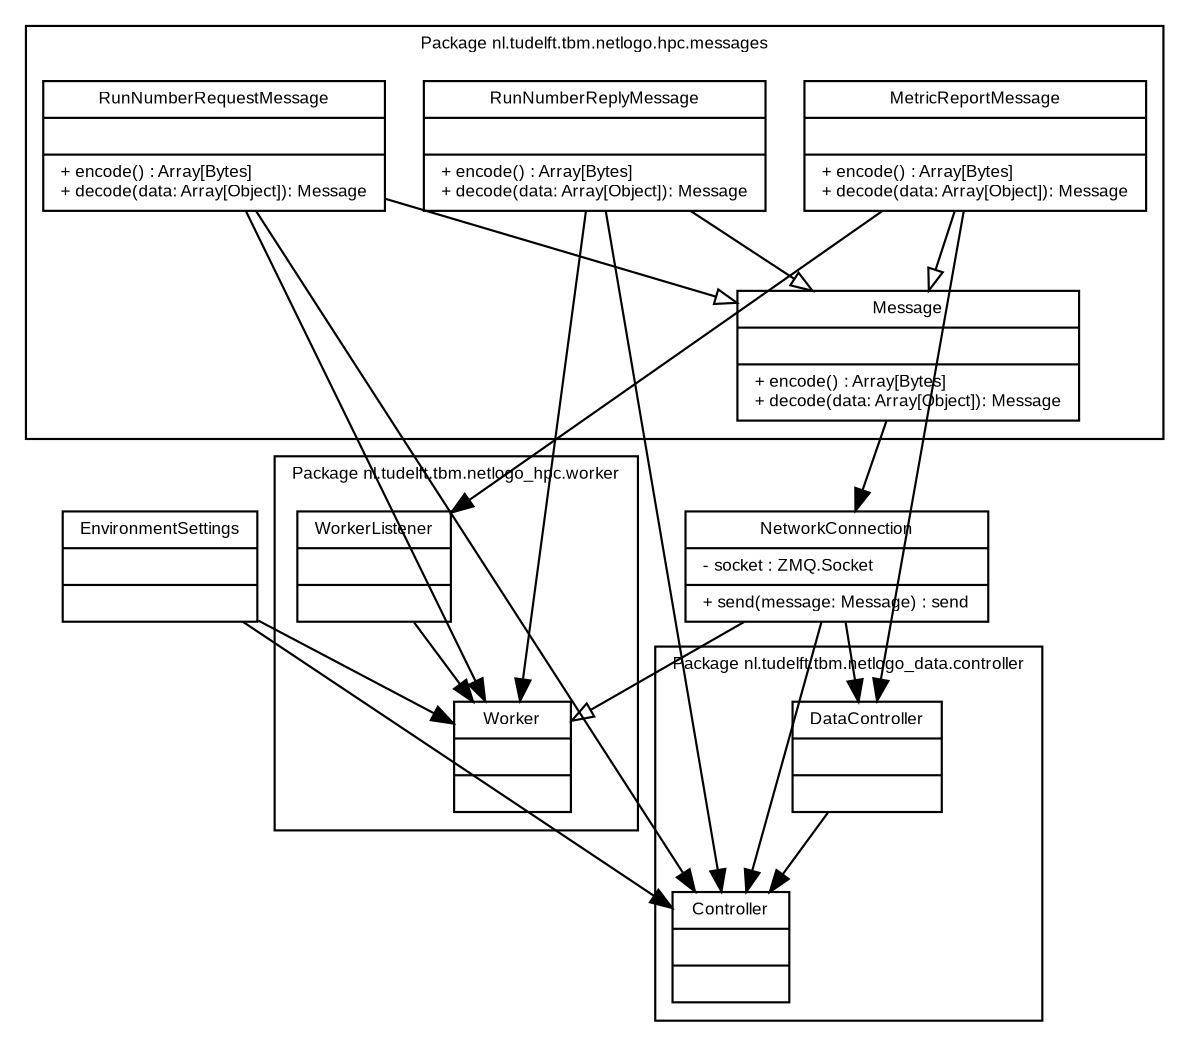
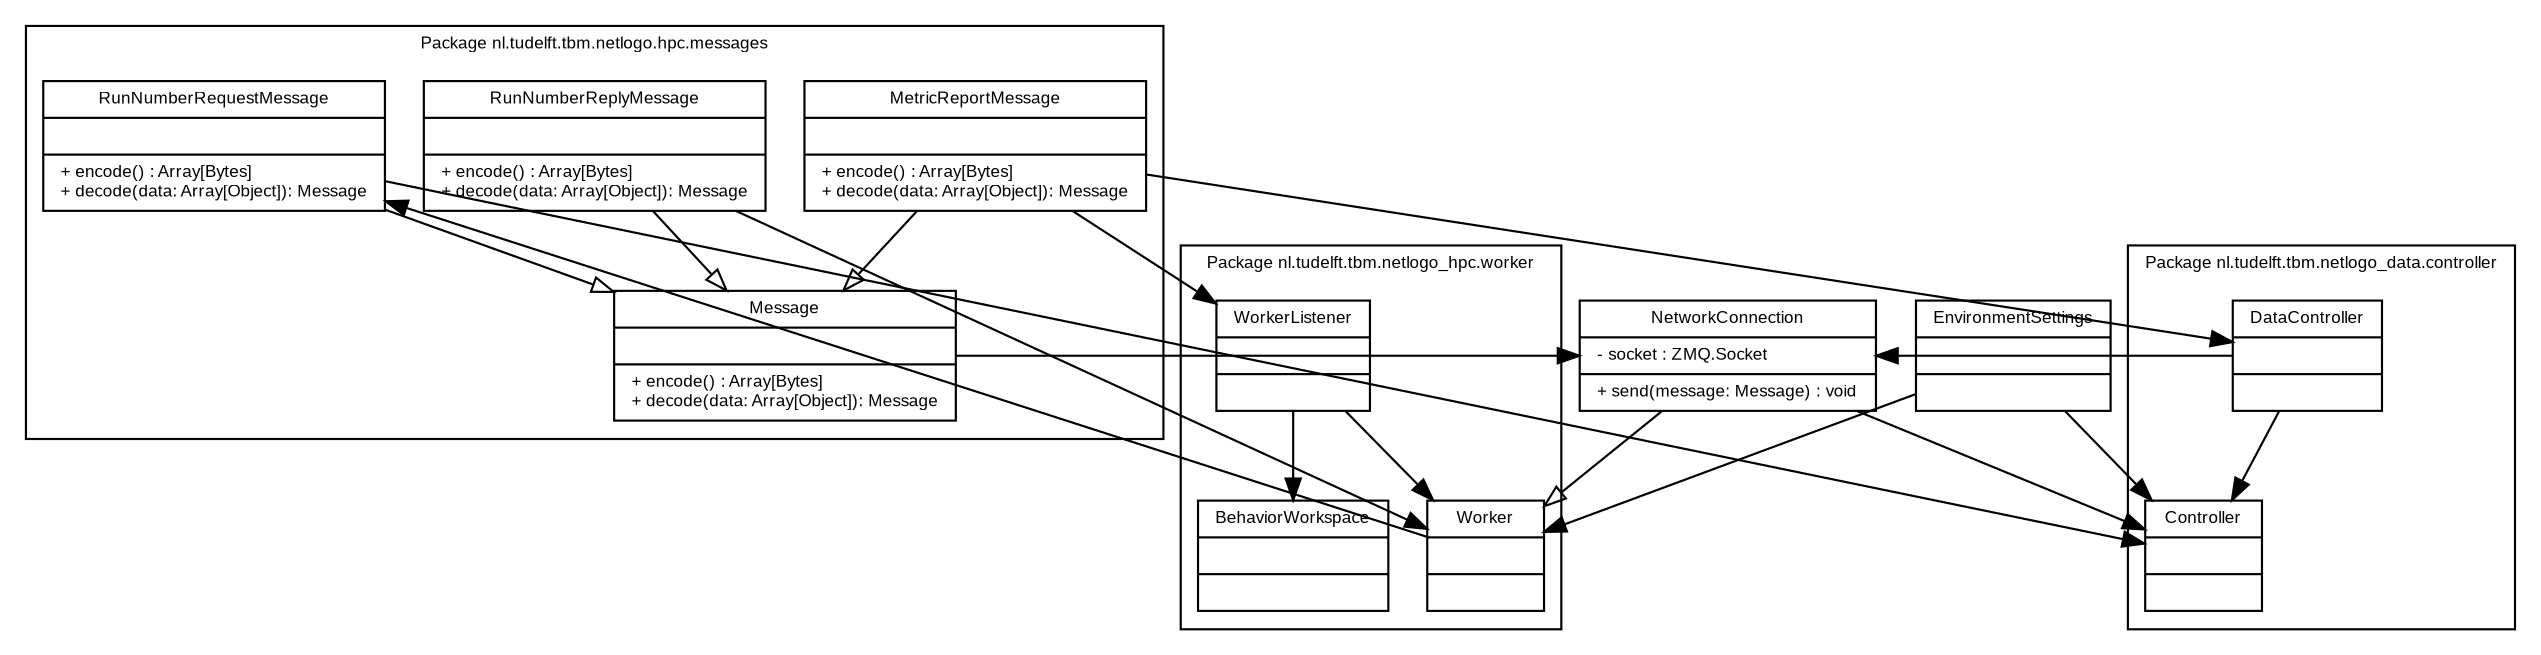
edge "RunNumberRequestMessage" -> "Worker": reversed
edge "RunNumberReplyMessage" -> "Controller": removed
node "BehaviorWorkspace": added
node "NetworkConnection": text "+ send(message: Message) : send" -> "+ send(message: Message) : void"
edge "NetworkConnection" -> "DataController": reversed
